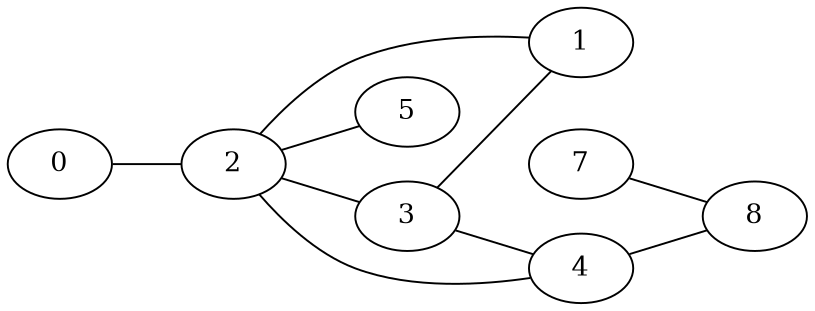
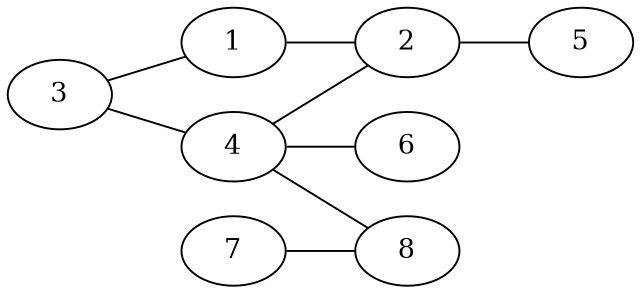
node "6": added
node "0": removed
edge "2" -- "3": removed
